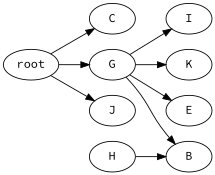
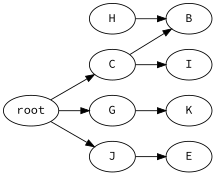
edge "G" -> "I": now "C" -> "I"
edge "G" -> "E": now "J" -> "E"
edge "G" -> "B": now "C" -> "B"
